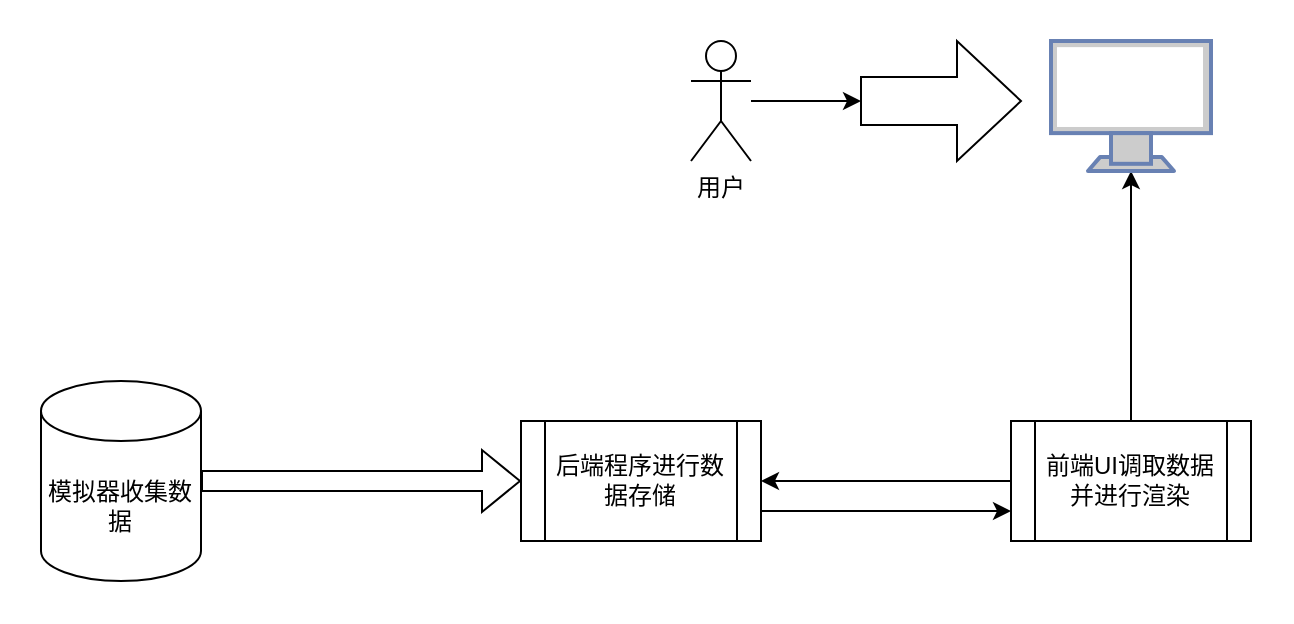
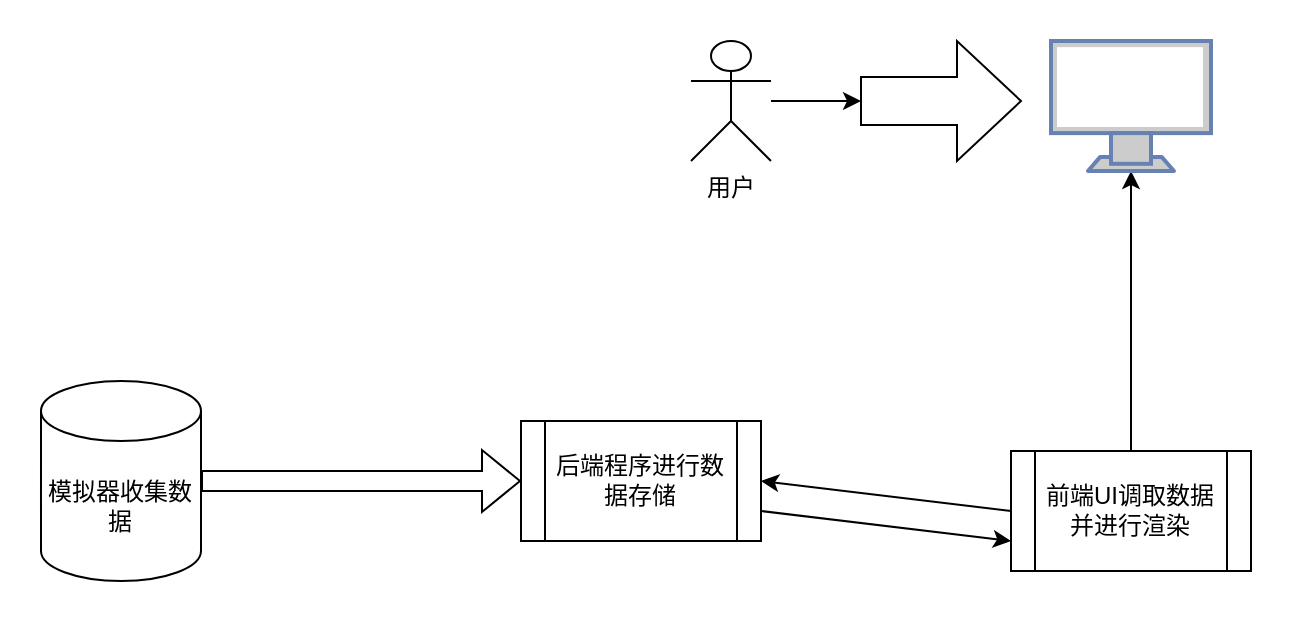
node "用户": size 60x120 -> 80x120
node "前端UI调取数据并进行渲染": moved (1131, 481) -> (1131, 511)
